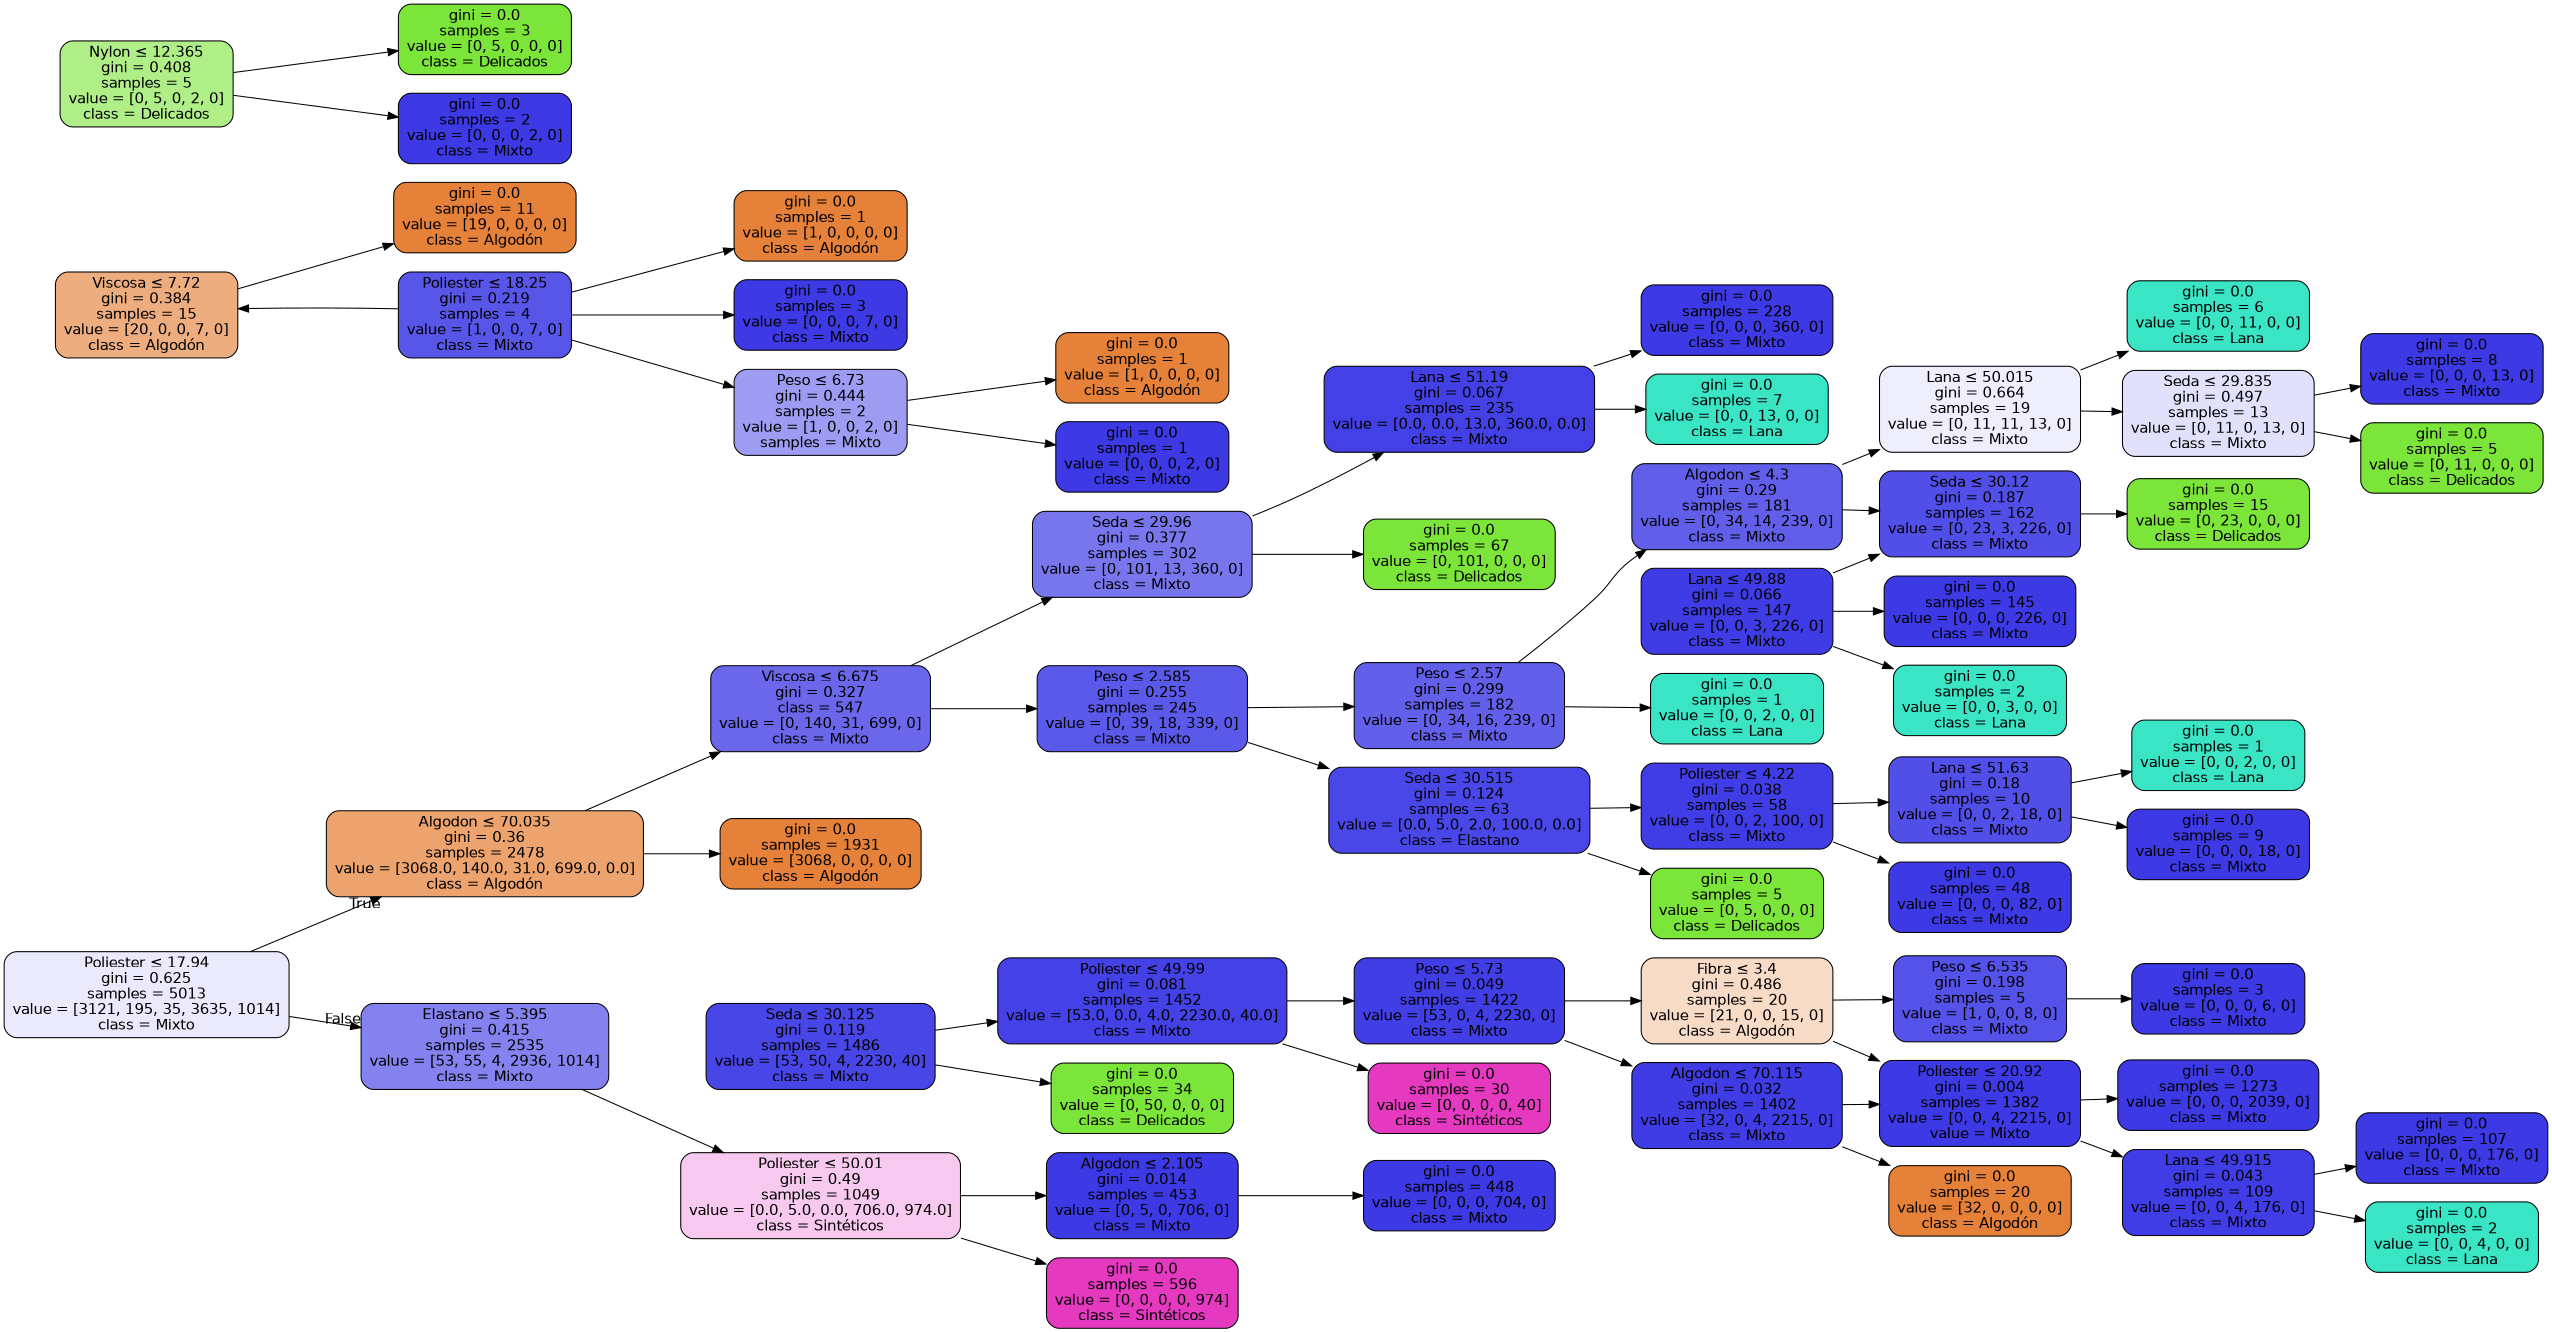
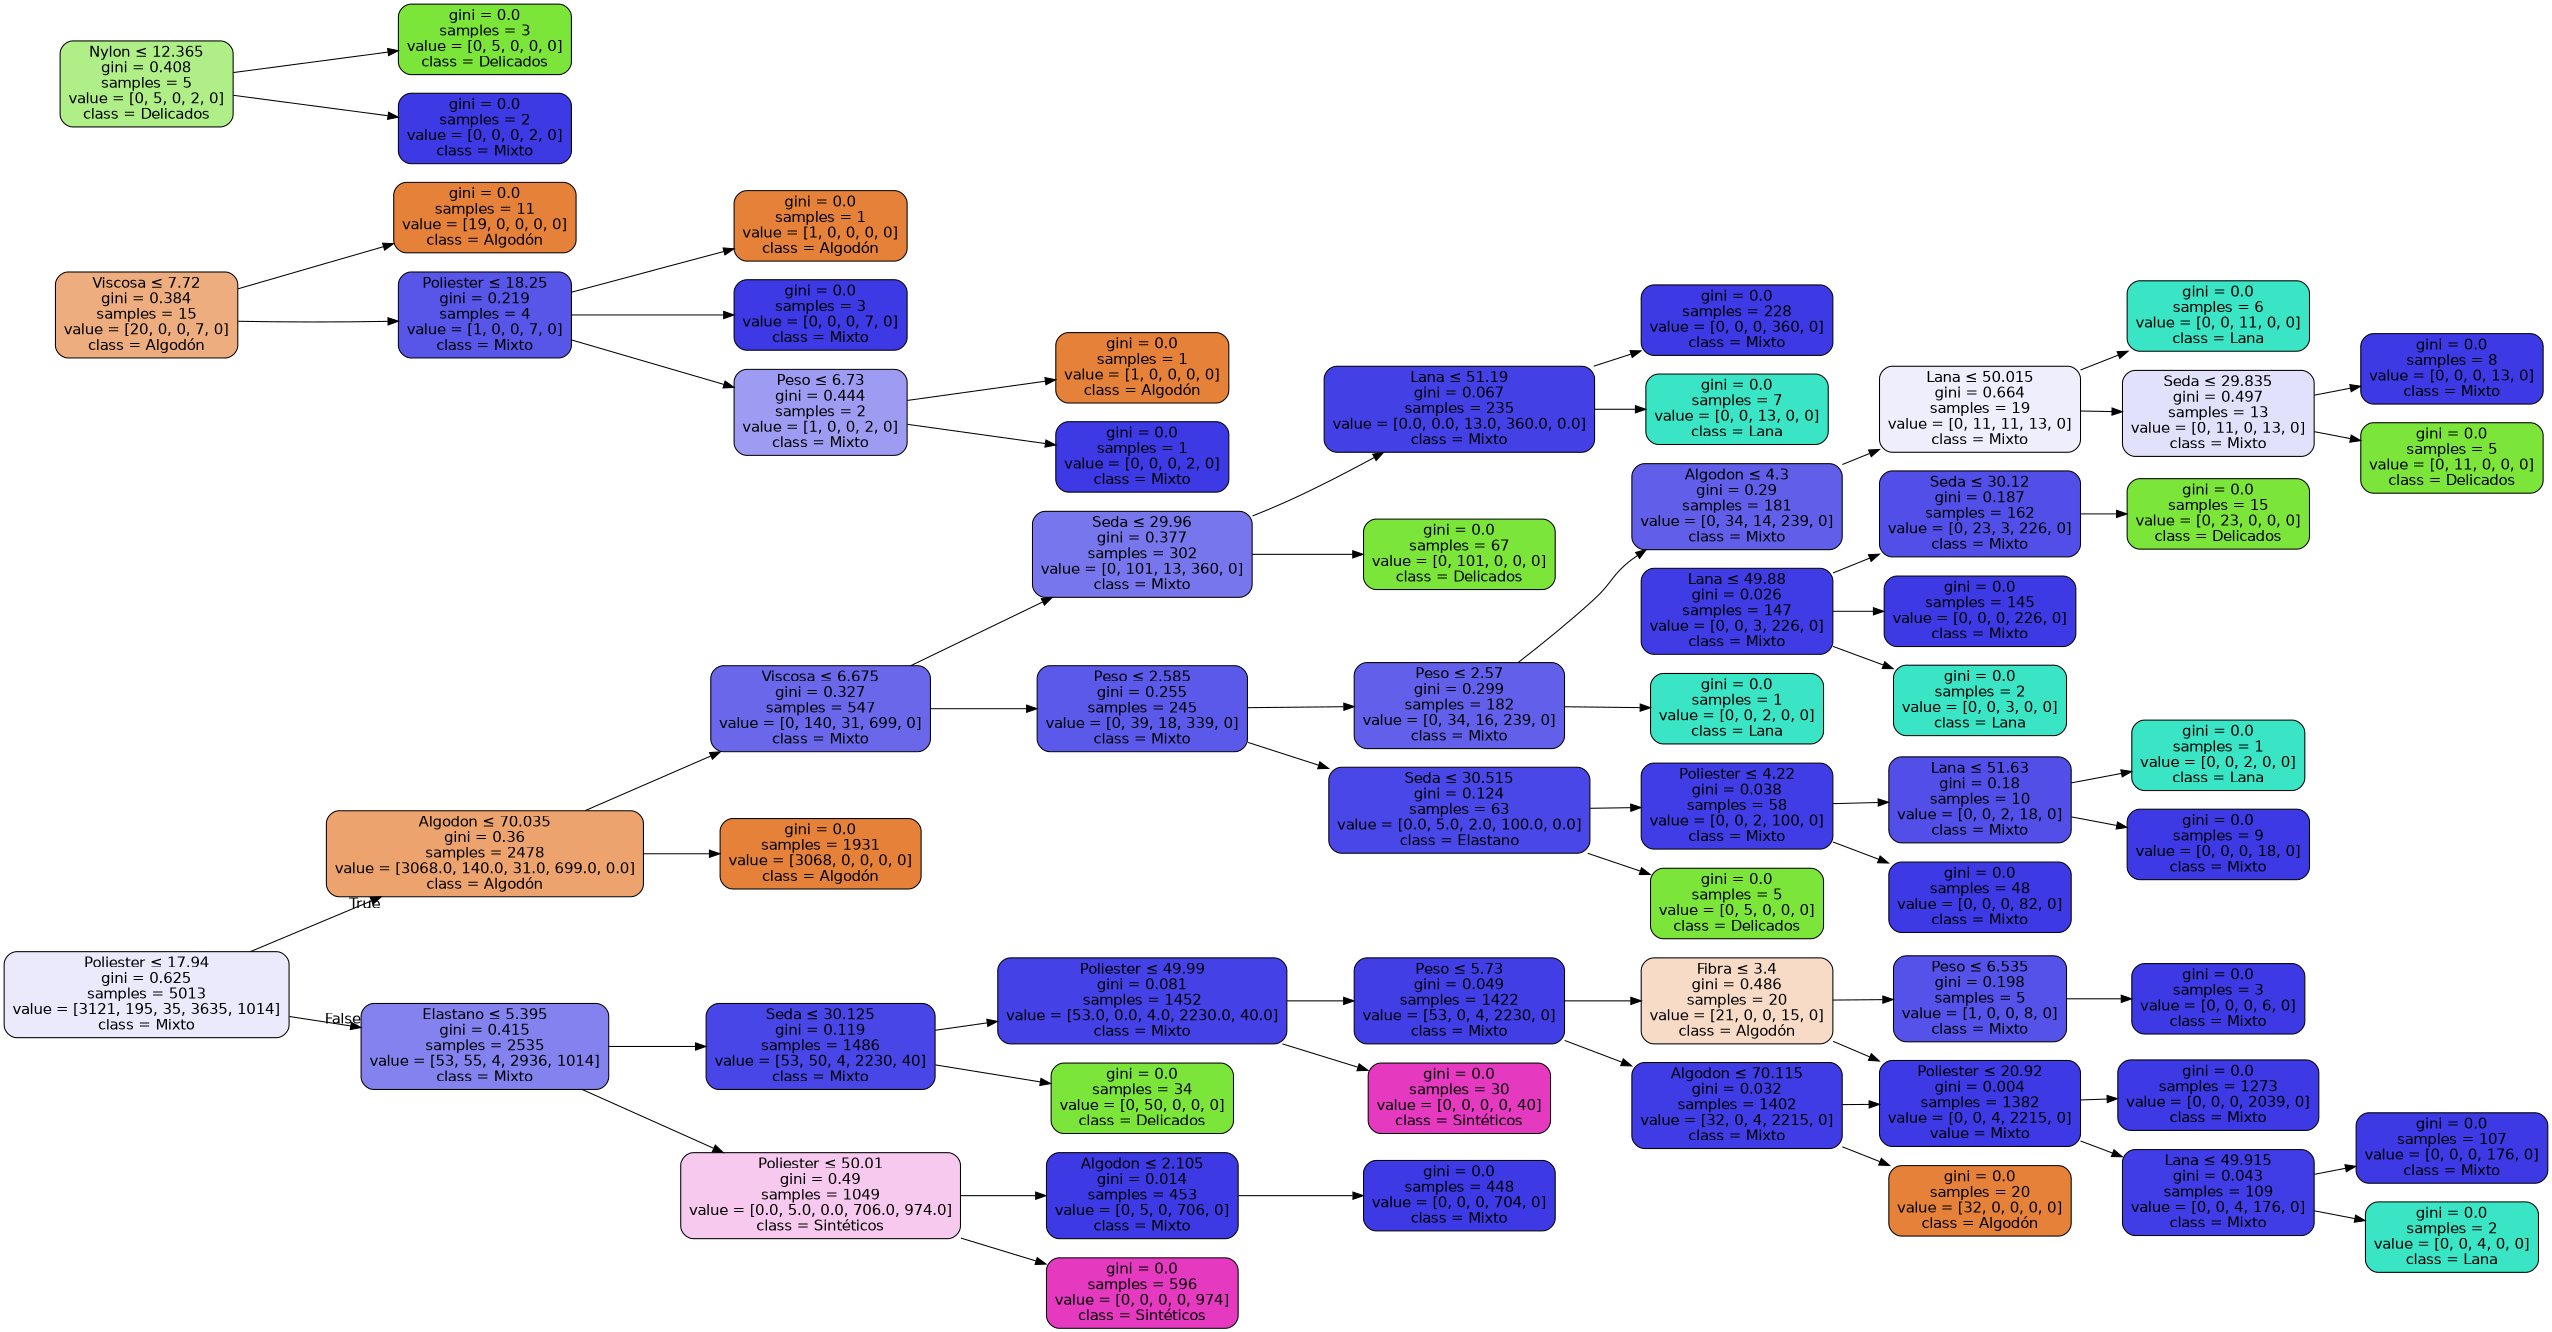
edge "Poliester ≤ 18.25" -> "Viscosa ≤ 7.72": reversed
node "Peso ≤ 6.73": text "samples = Mixto" -> "class = Mixto"
edge "Algodon ≤ 4.3" -> "Seda ≤ 30.12": removed
node "Lana ≤ 49.88": text "gini = 0.066" -> "gini = 0.026"
node "Viscosa ≤ 6.675": text "class = 547" -> "samples = 547"
edge "Elastano ≤ 5.395" -> "Seda ≤ 30.125": added
